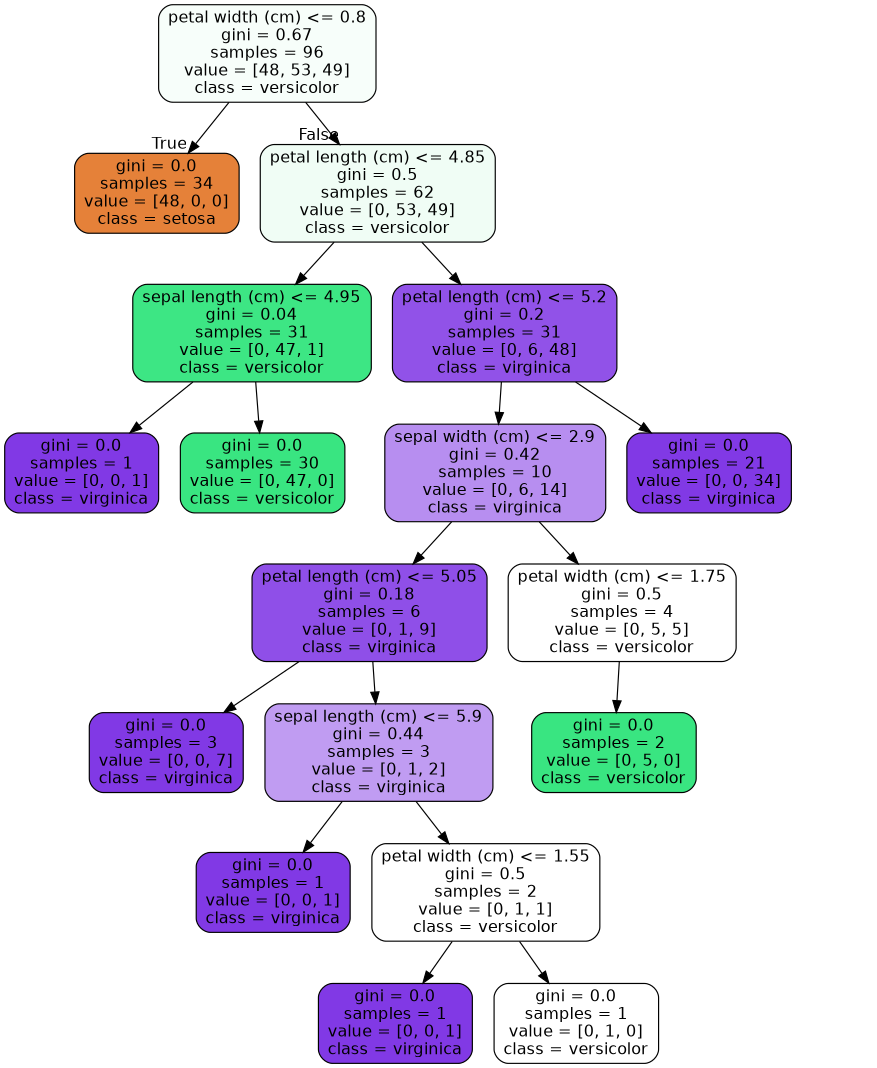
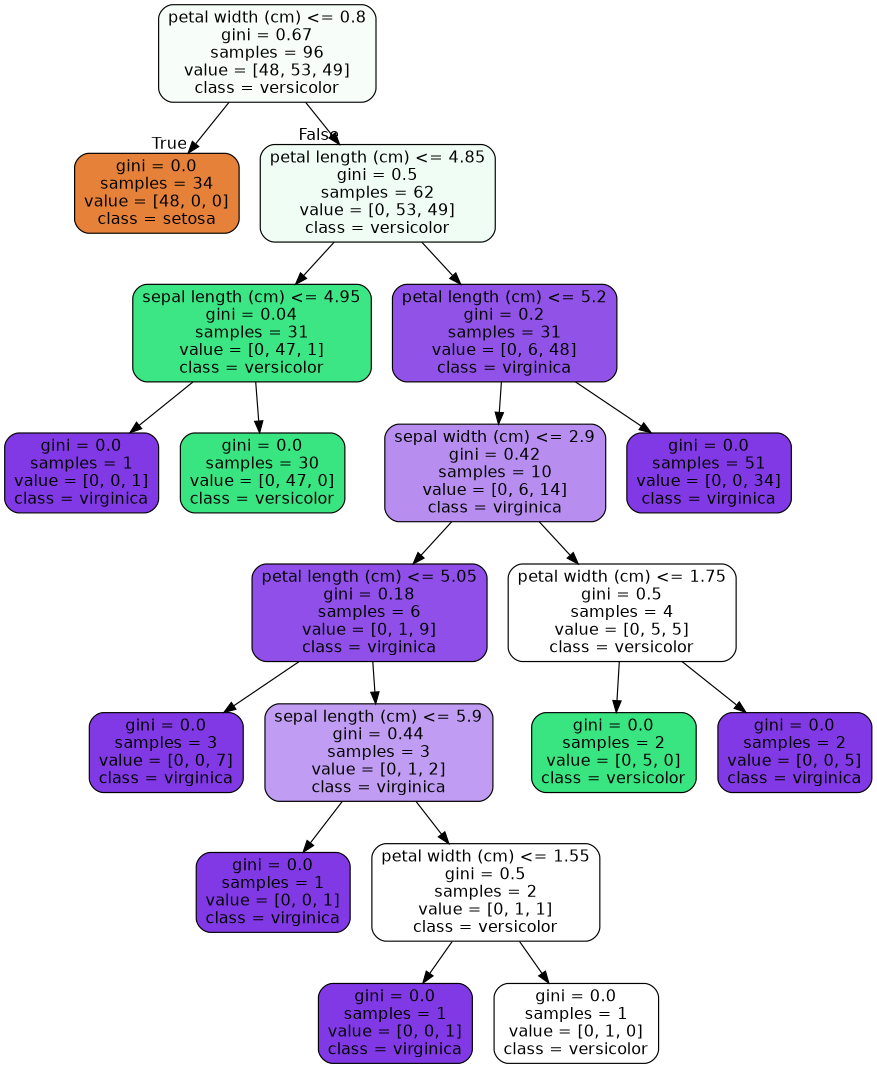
node "gini = 0.0 samples = 21 value = [0, 0, 34] class = virginica": label "gini = 0.0 samples = 21 value = [0, 0, 34] class = virginica" -> "gini = 0.0 samples = 51 value = [0, 0, 34] class = virginica"
node "gini = 0.0 samples = 2 value = [0, 0, 5] class = virginica": added
